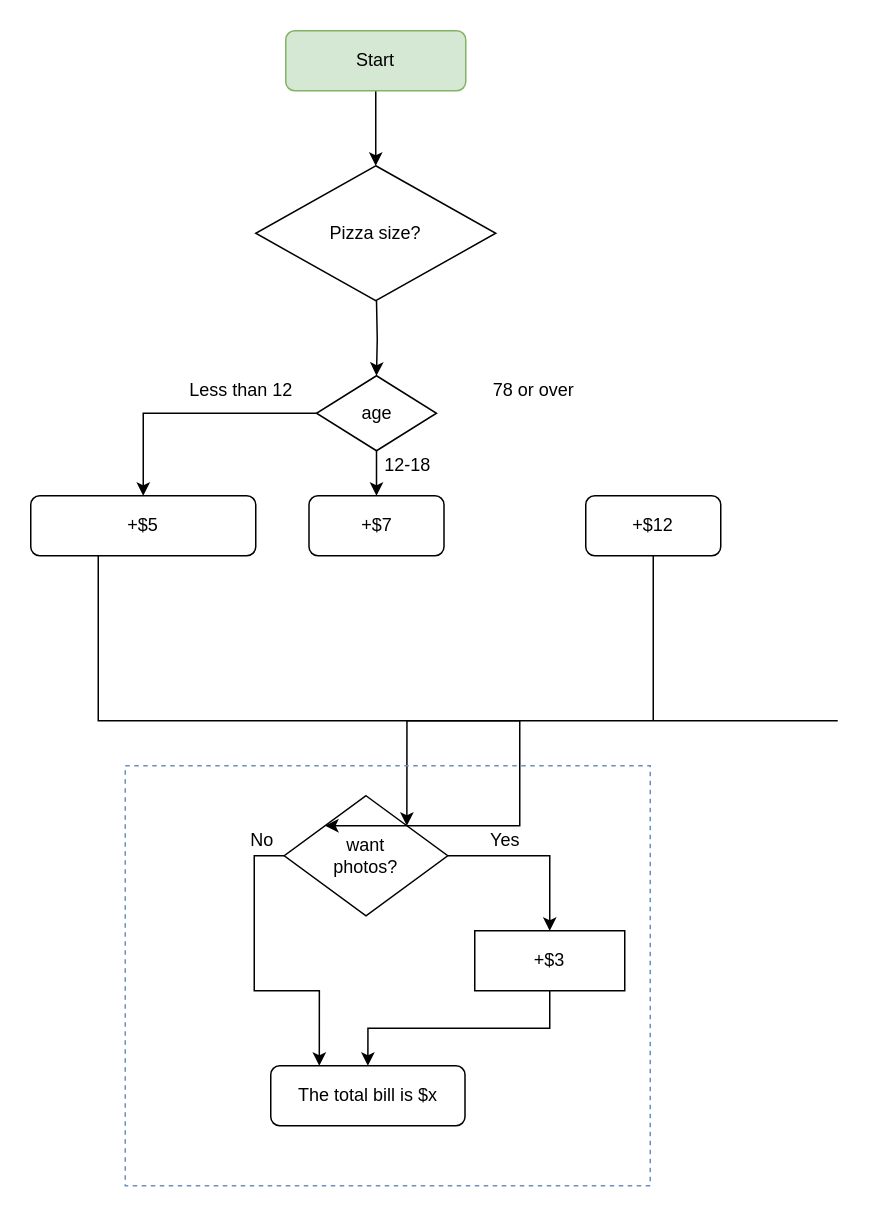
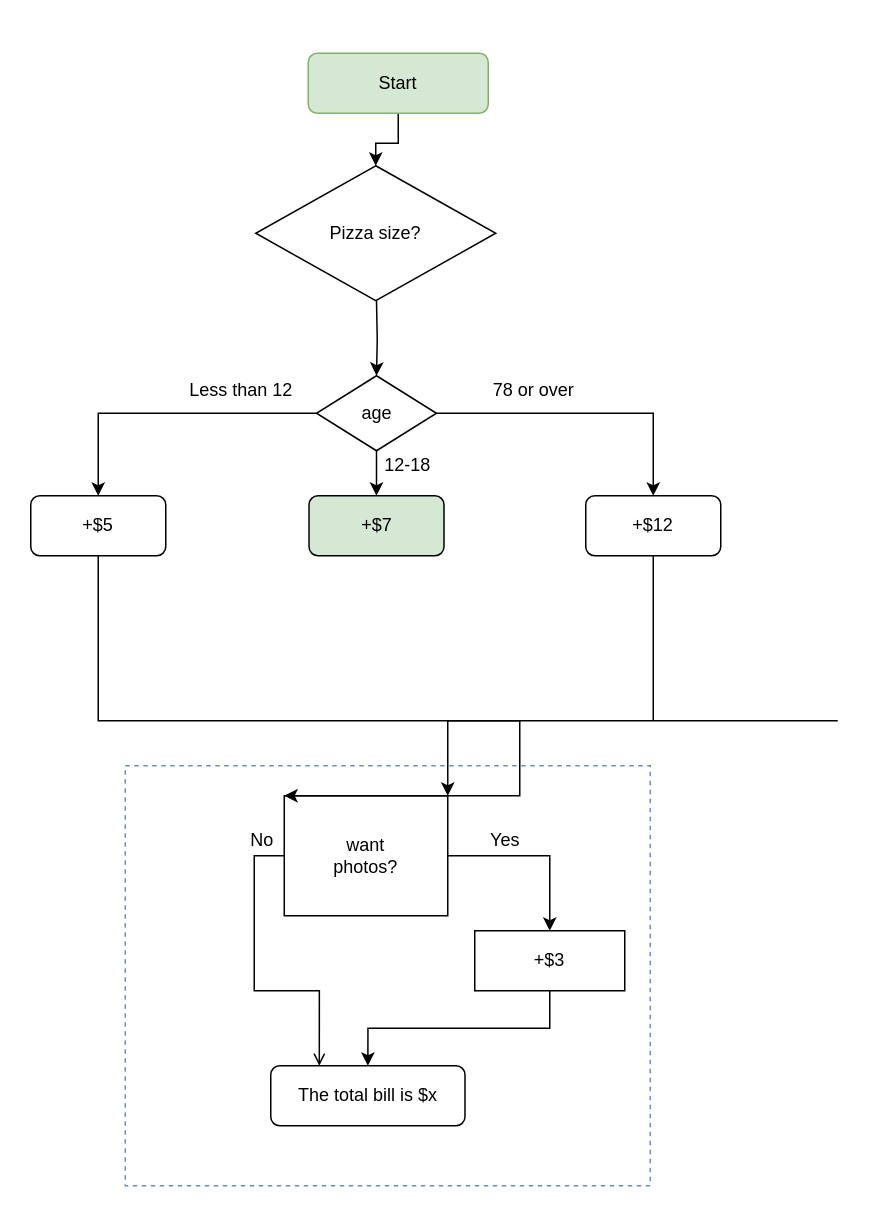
node "Start": moved (376, 61) -> (398, 83)
edge "age" -> "+$12": added
node "+$5": size 225x60 -> 135x60
node "+$7": fillcolor #ffffff -> #d5e8d4
node "want photos?": shape diamond -> rectangle
edge "want photos?" -> "The total bill is $x": arrowhead classic -> open
